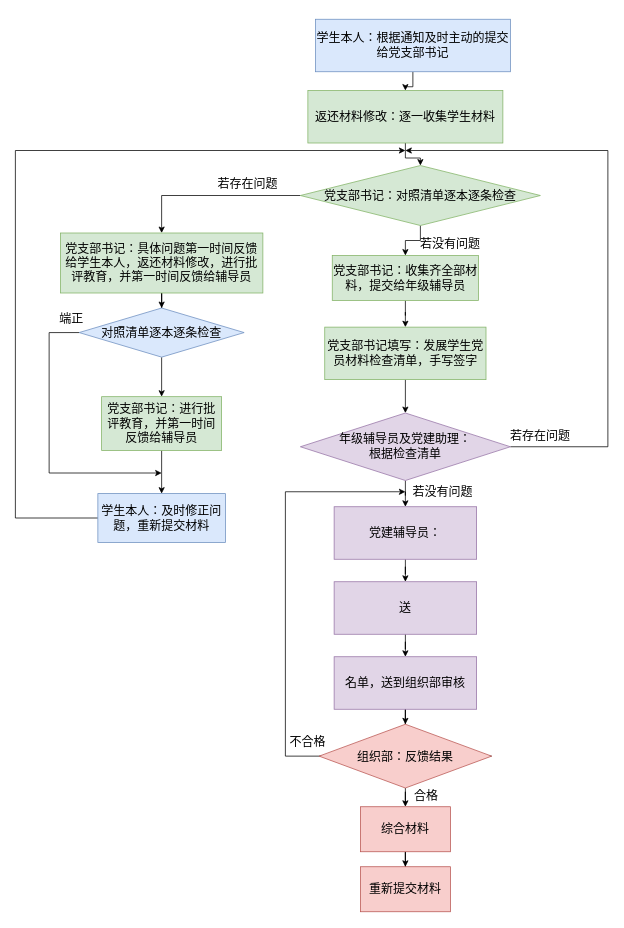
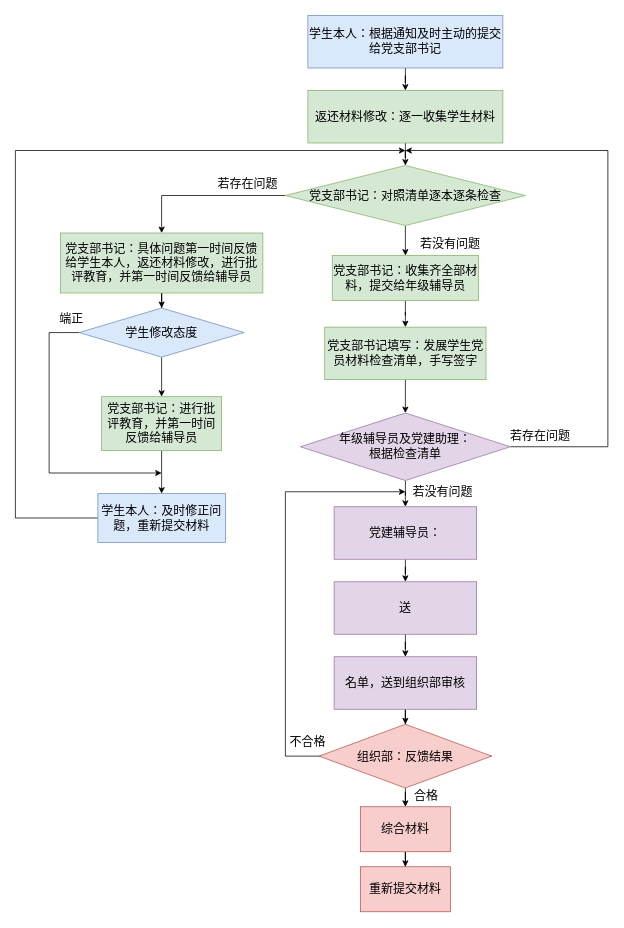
node "学生本人：根据通知及时主动的提交给党支部书记": moved (413, 45) -> (405, 42)
node "党支部书记：对照清单逐本逐条检查": moved (420, 195) -> (405, 195)
node "对照清单逐本逐条检查": label "对照清单逐本逐条检查" -> "学生修改态度"
